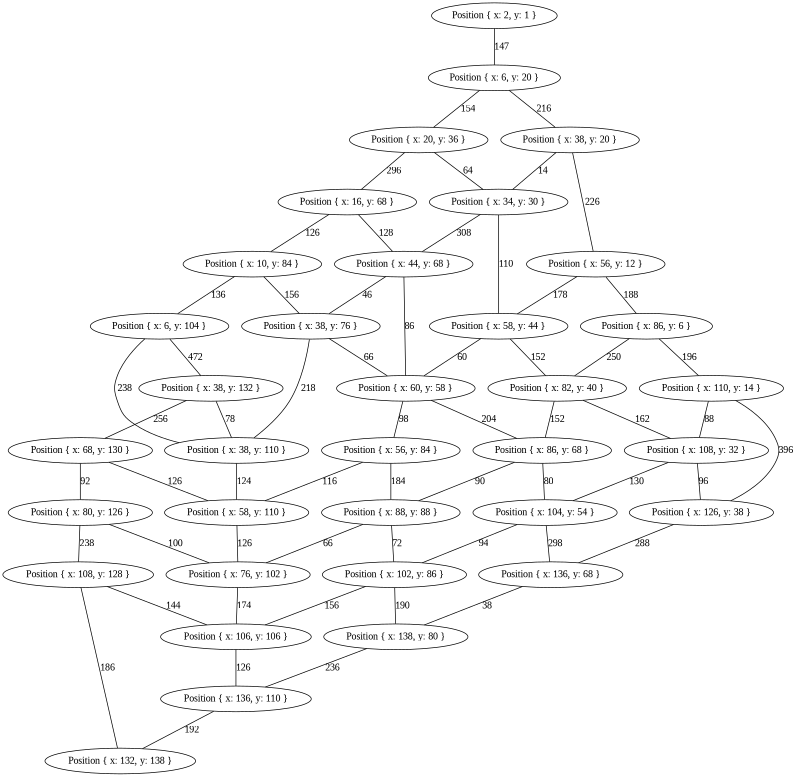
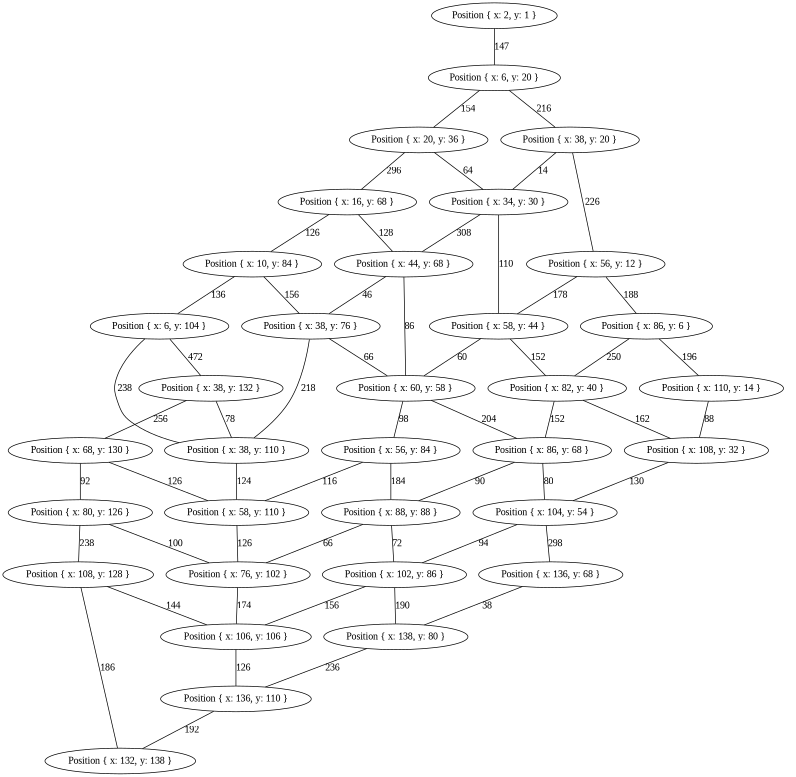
node "Position { x: 126, y: 38 }": removed
